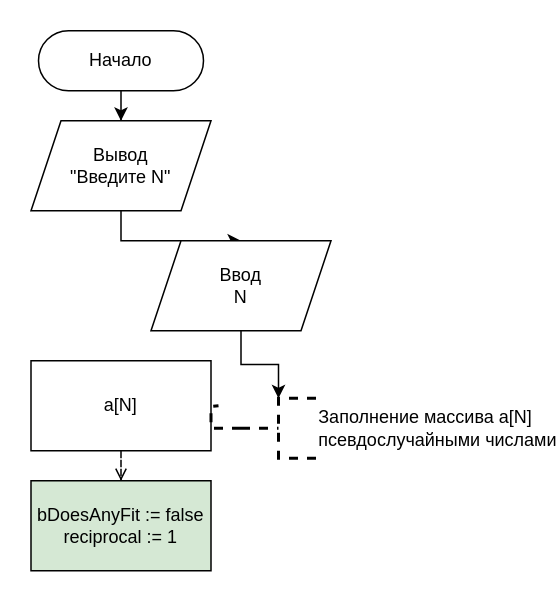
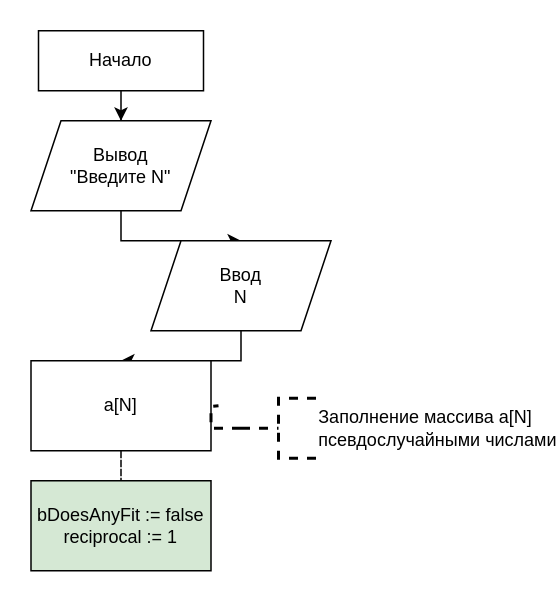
node "Начало": shape rounded rectangle -> rectangle
edge "Ввод N" -> "Заполнение массива a[N] псевдослучайными числами": now "Ввод N" -> "a[N]"
edge "a[N]" -> "bDoesAnyFit := false reciprocal := 1": arrowhead open -> none
